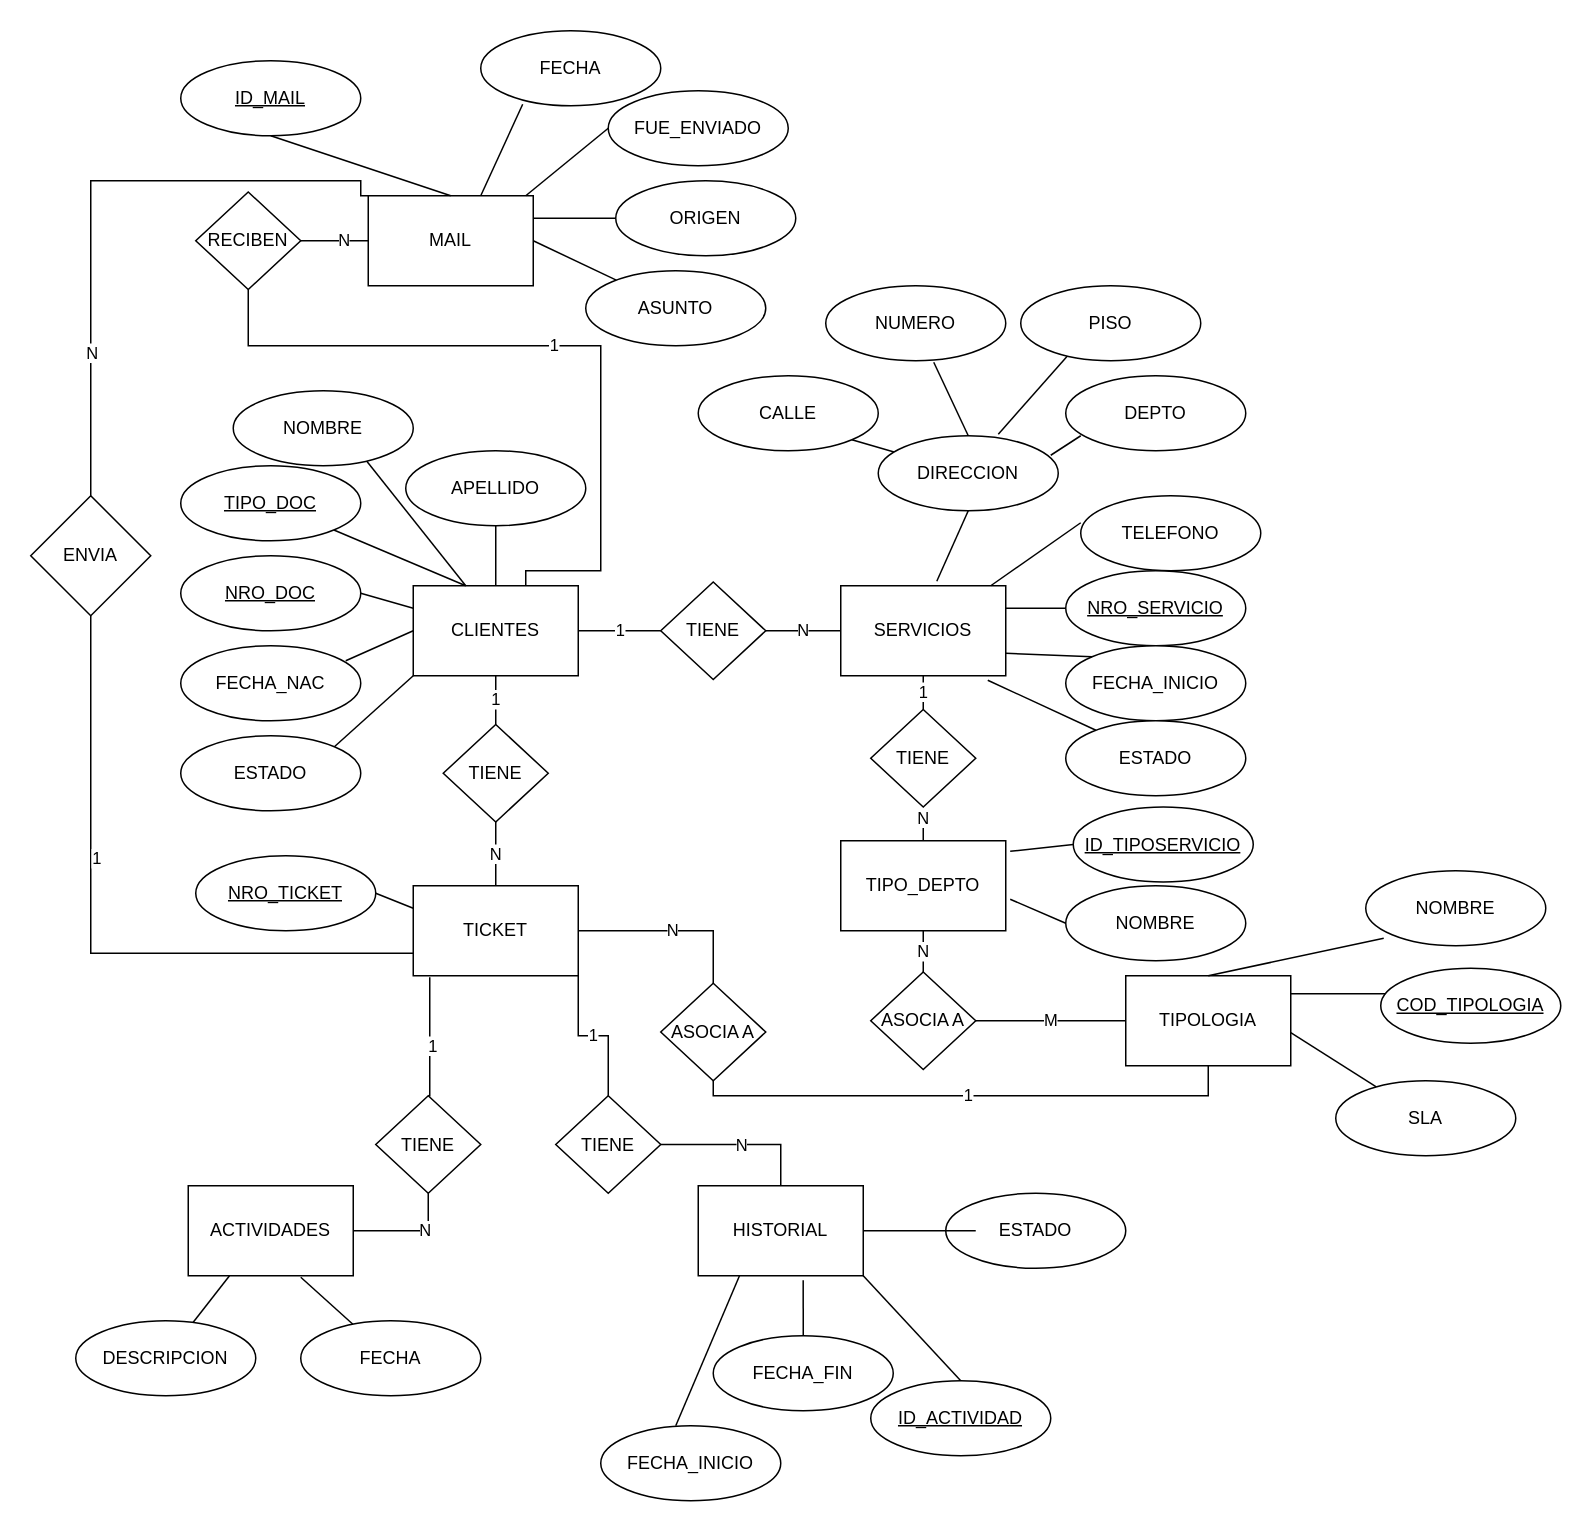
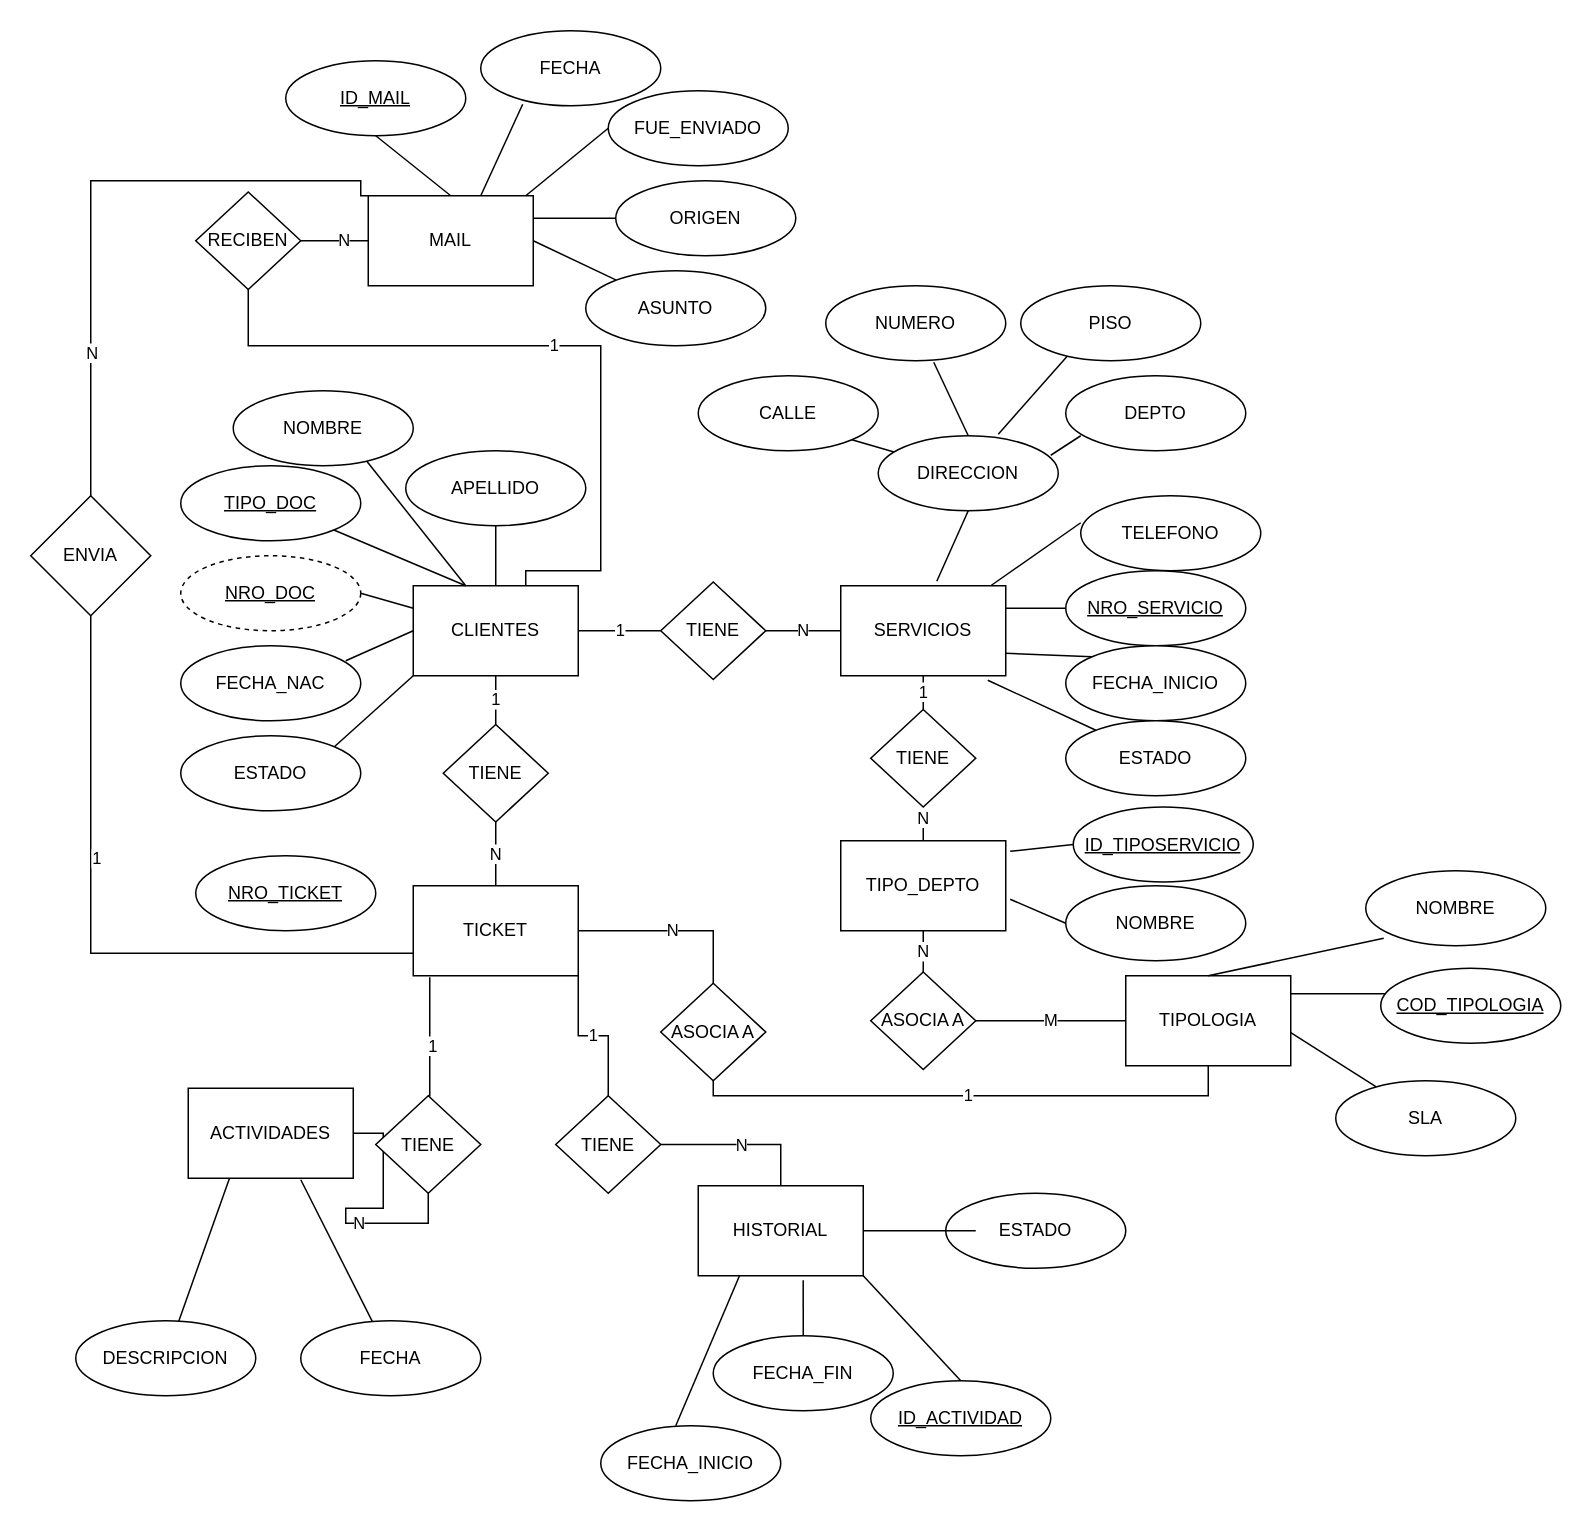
node "ID_MAIL": moved (271, 98) -> (376, 98)
node "NRO_DOC": style solid -> dashed
edge "NRO_TICKET" -- "TICKET": removed
node "ACTIVIDADES": moved (271, 1231) -> (271, 1133)
